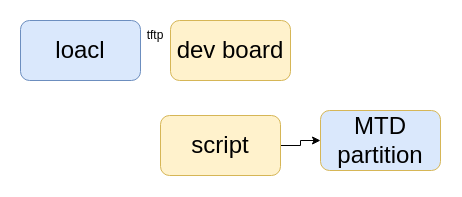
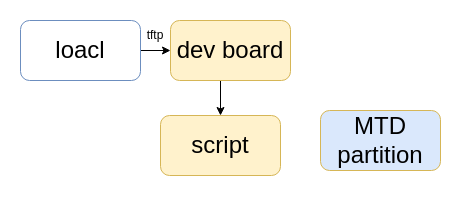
node "loacl": fillcolor #dae8fc -> #ffffff
edge "loacl" -> "dev board": added
edge "dev board" -> "script": added
edge "script" -> "MTD partition": removed
